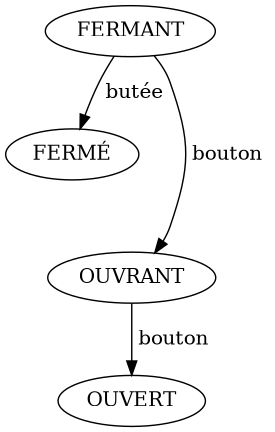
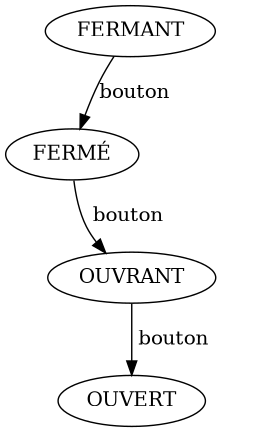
edge "FERMANT" -> "FERMÉ": label " butée " -> " bouton "
edge "FERMANT" -> "OUVRANT": now "FERMÉ" -> "OUVRANT"
